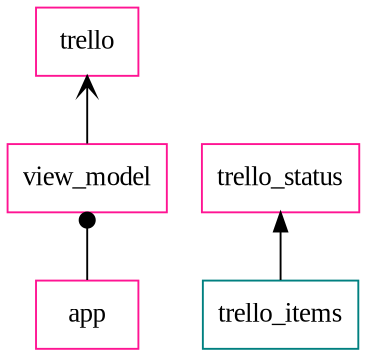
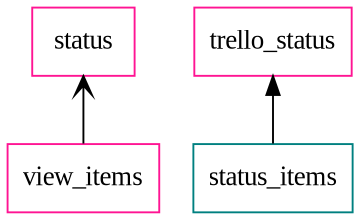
node "trello": label "trello" -> "status"
node "view_model": label "view_model" -> "view_items"
node "app": removed
node "trello_items": label "trello_items" -> "status_items"
